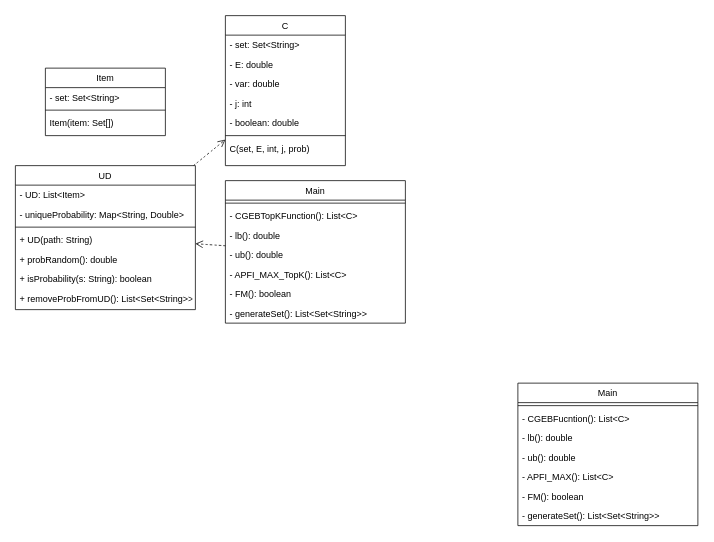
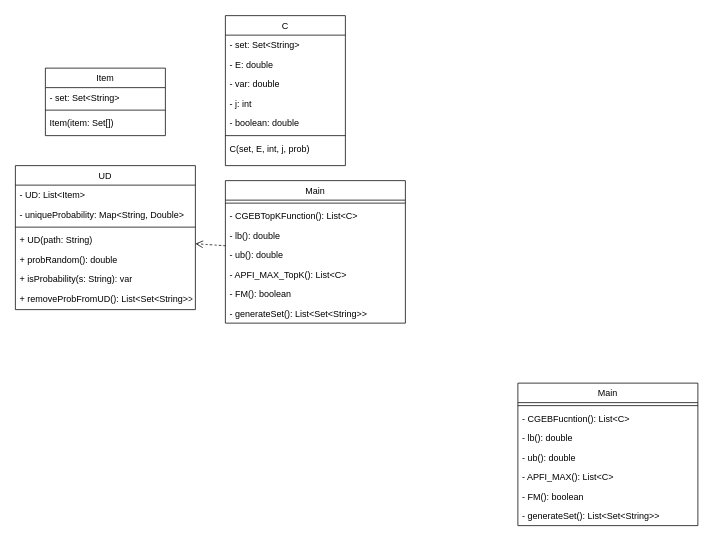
edge "UD" -> "C": removed
node "+ isProbability(s: String): boolean": label "+ isProbability(s: String): boolean" -> "+ isProbability(s: String): var"
